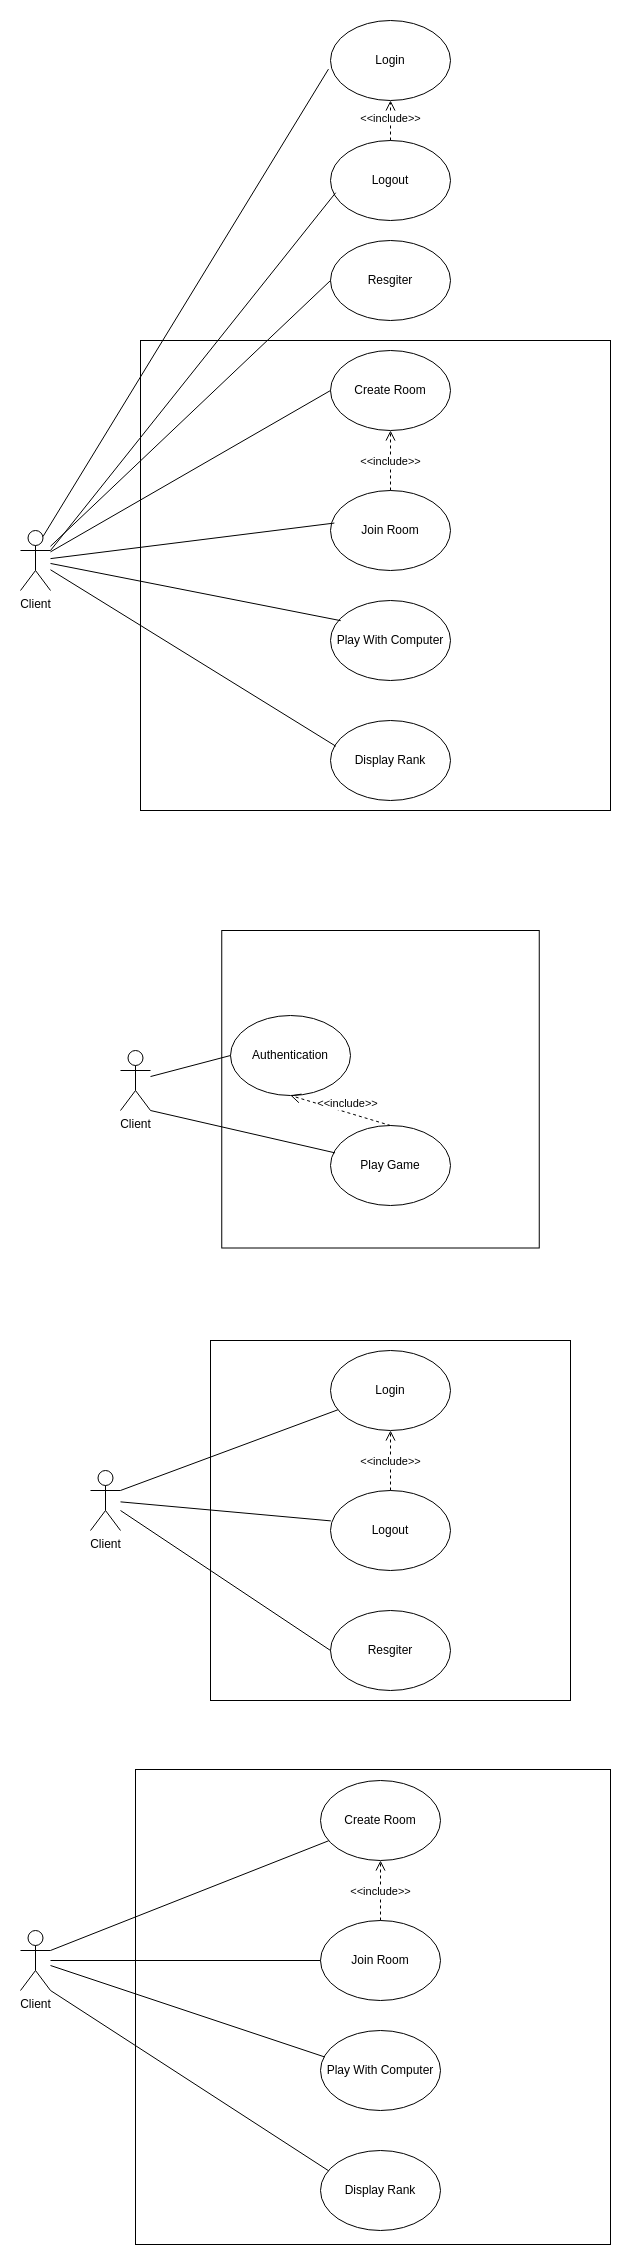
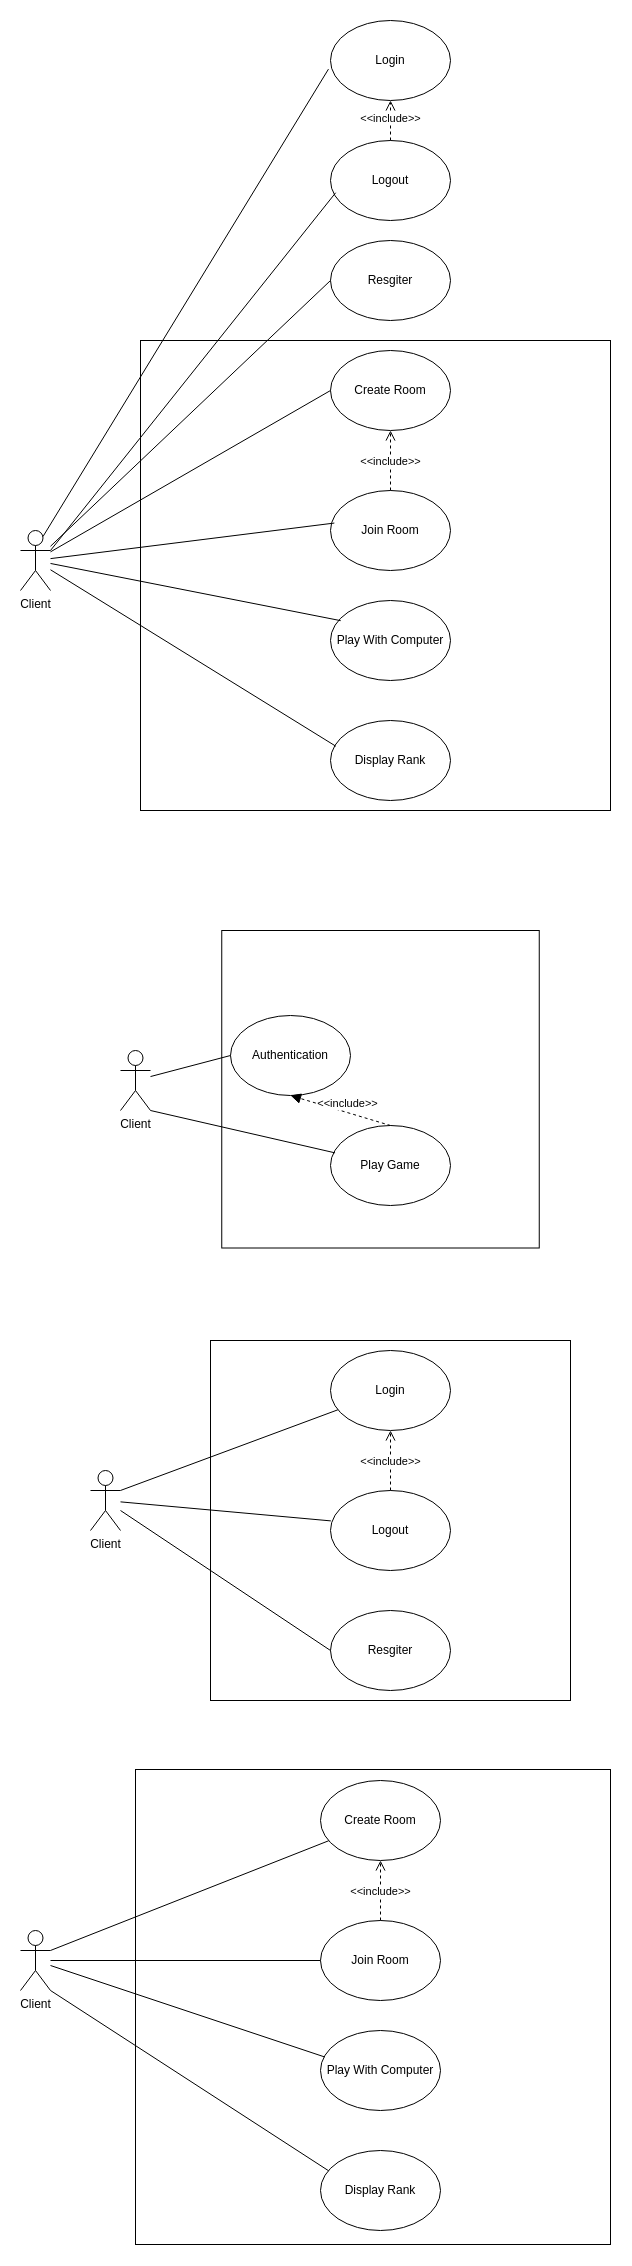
edge "Play Game" -> "Authentication": arrowhead open -> block
